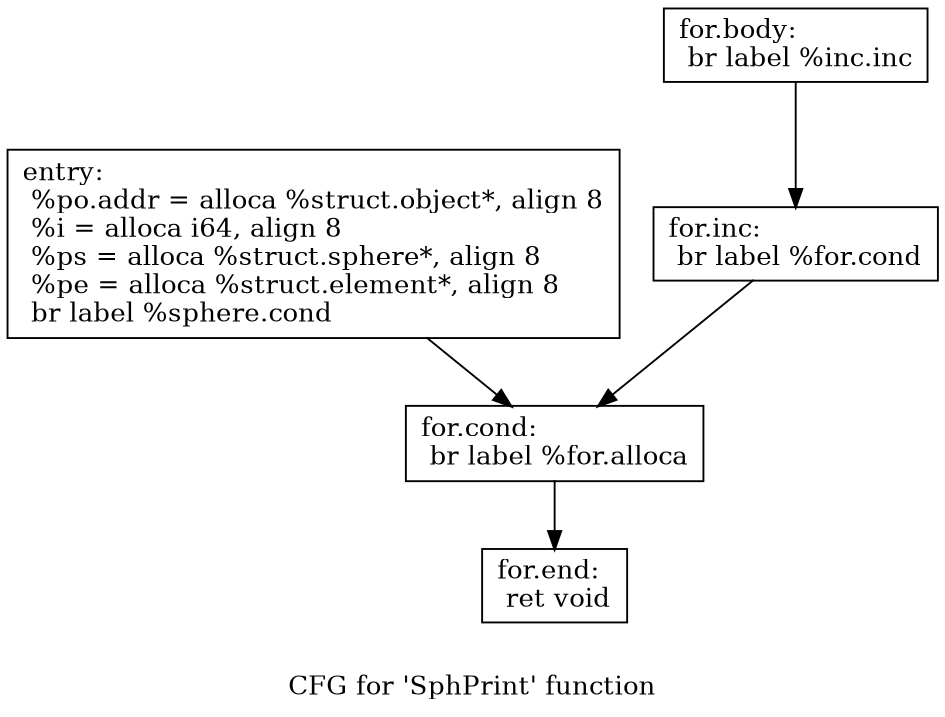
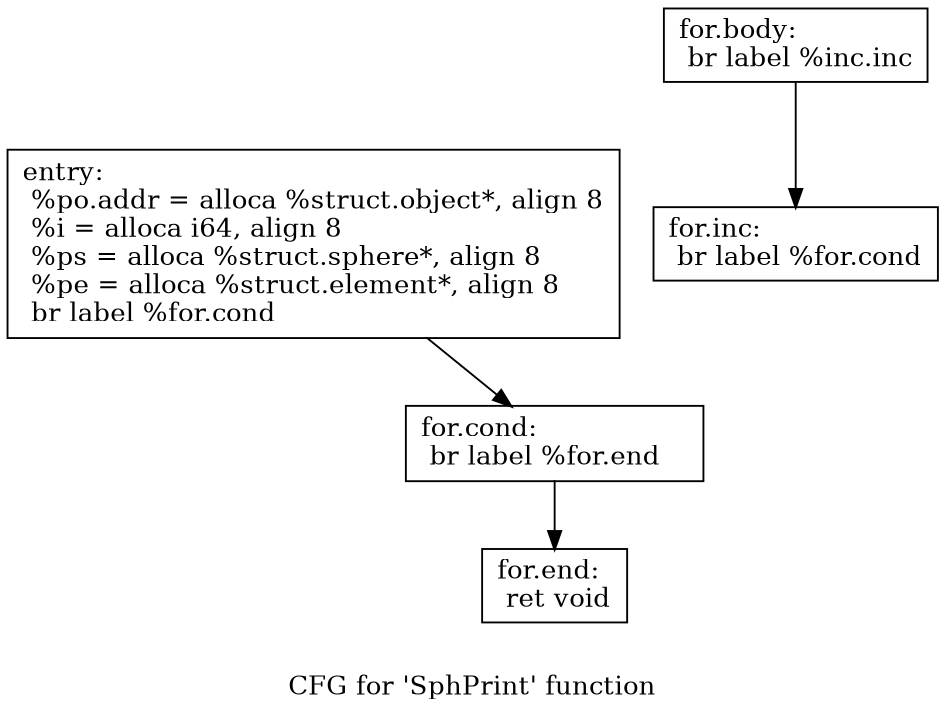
node "entry:": text "br label %sphere.cond" -> "br label %for.cond"
edge "for.inc:" -> "for.cond:": removed
node "for.cond:": text "br label %for.alloca" -> "br label %for.end"
